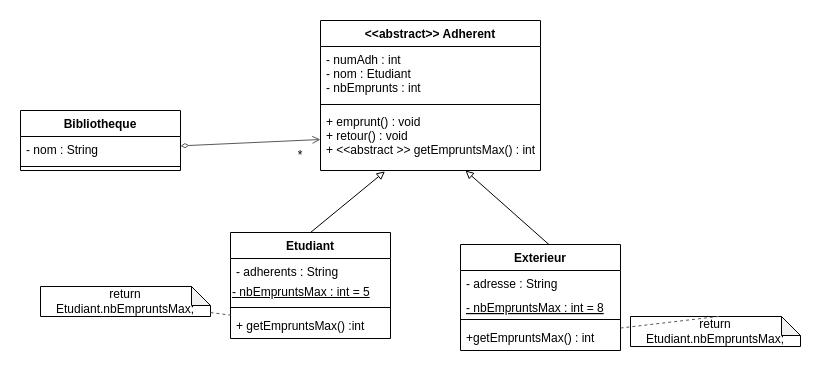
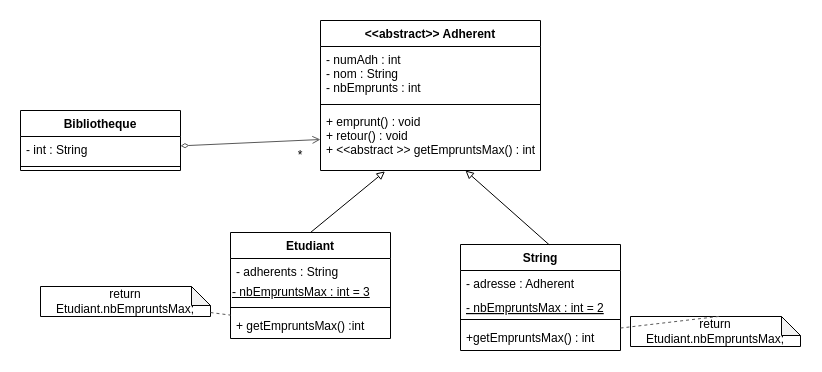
node "- numAdh : int - nom : Etudiant - nbEmprunts : int": label "- numAdh : int - nom : Etudiant - nbEmprunts : int" -> "- numAdh : int - nom : String - nbEmprunts : int"
node "- nom : String": label "- nom : String" -> "- int : String"
node "Exterieur": label "Exterieur" -> "String"
node "- adresse : String": label "- adresse : String" -> "- adresse : Adherent"
node "- nbEmpruntsMax : int = 5": label "- nbEmpruntsMax : int = 5" -> "- nbEmpruntsMax : int = 3"
node "- nbEmpruntsMax : int = 8": label "- nbEmpruntsMax : int = 8" -> "- nbEmpruntsMax : int = 2"
